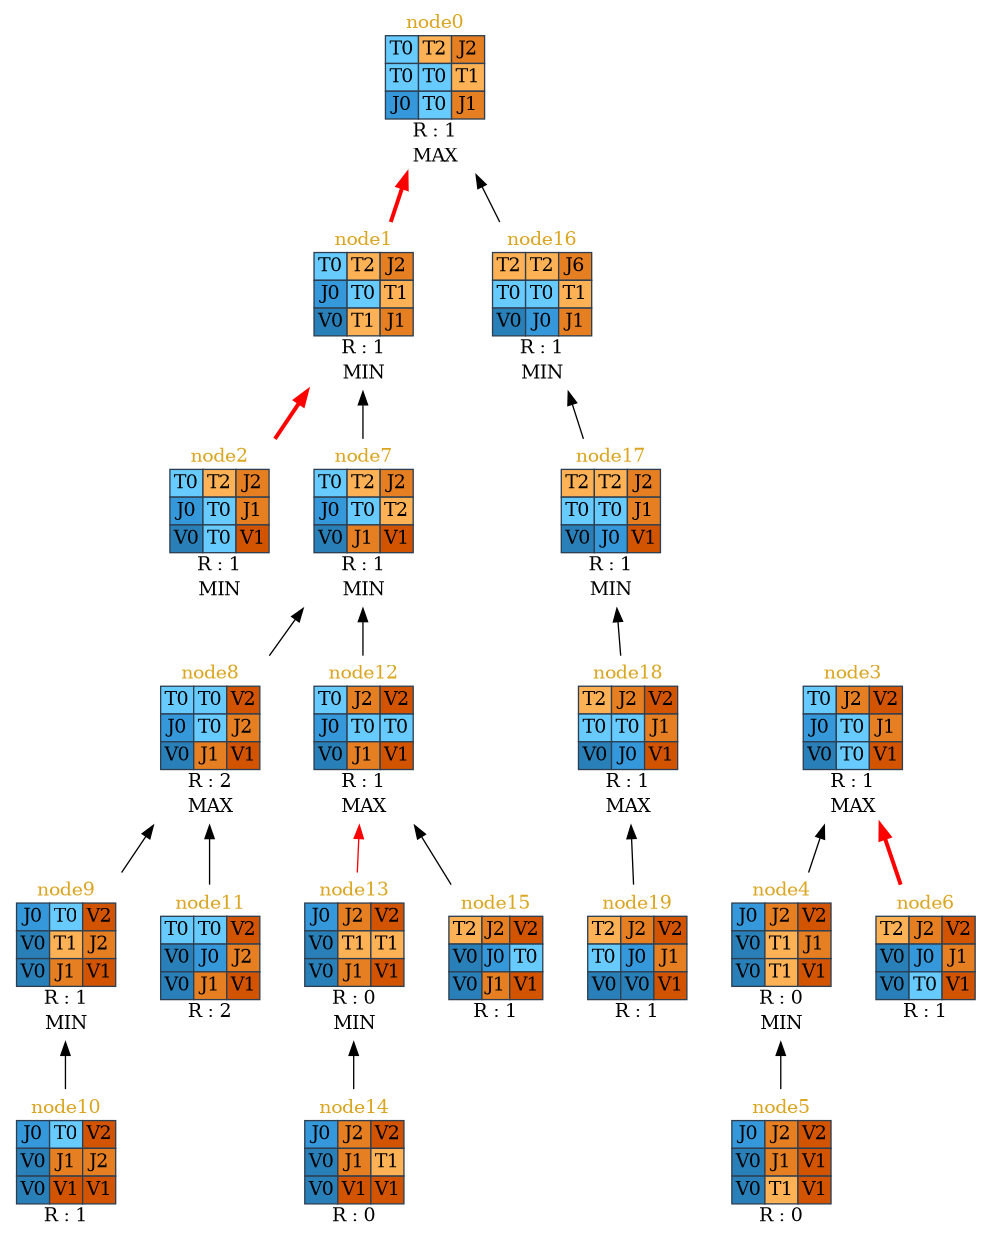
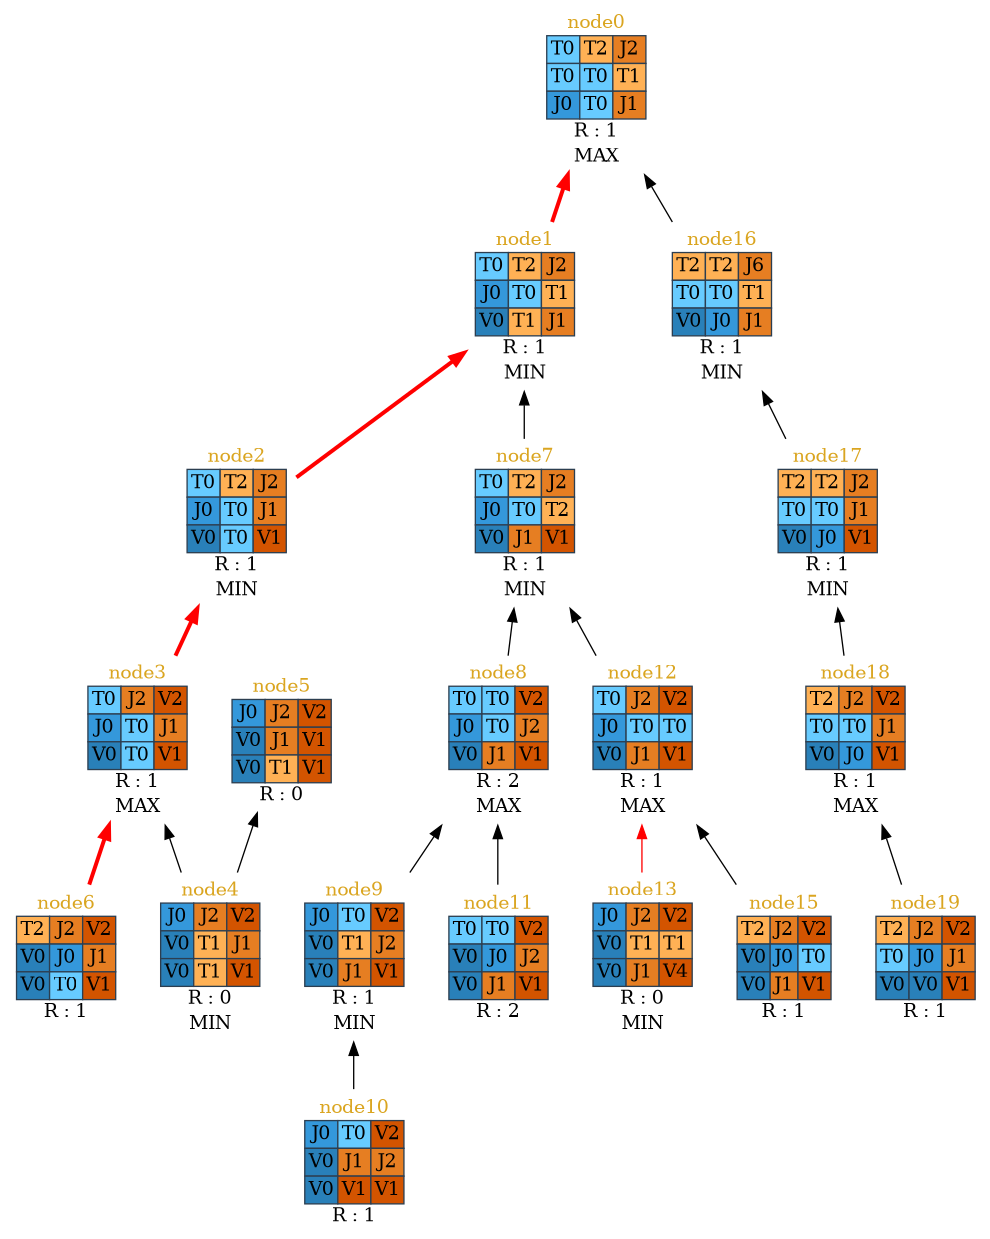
edge "node3" -> "node2": added
node "node13": text "V1" -> "V4"
edge "node5" -> "node4": reversed
node "node14": removed
